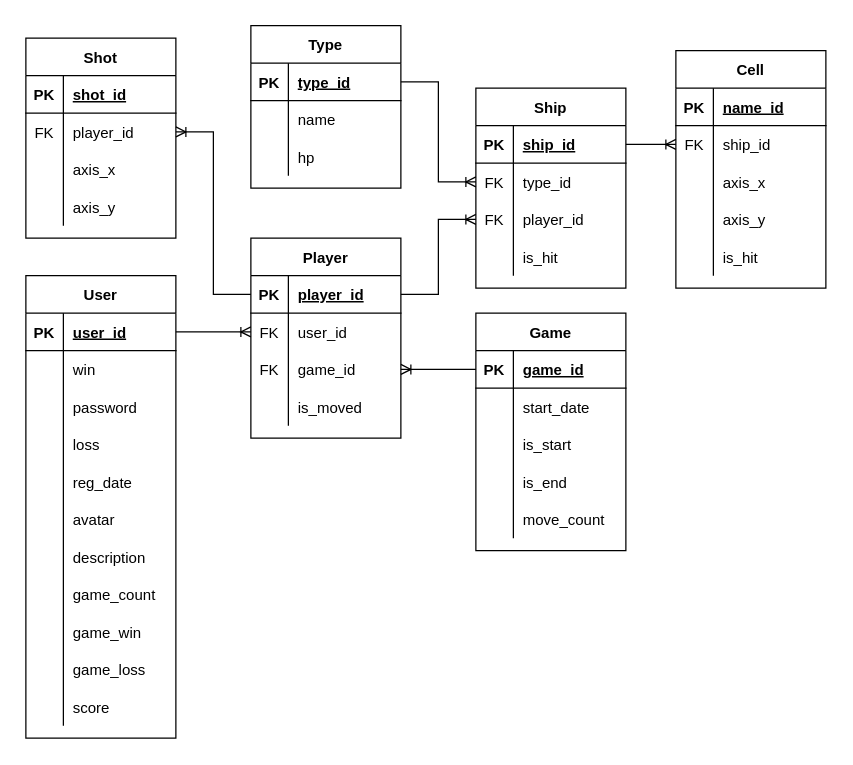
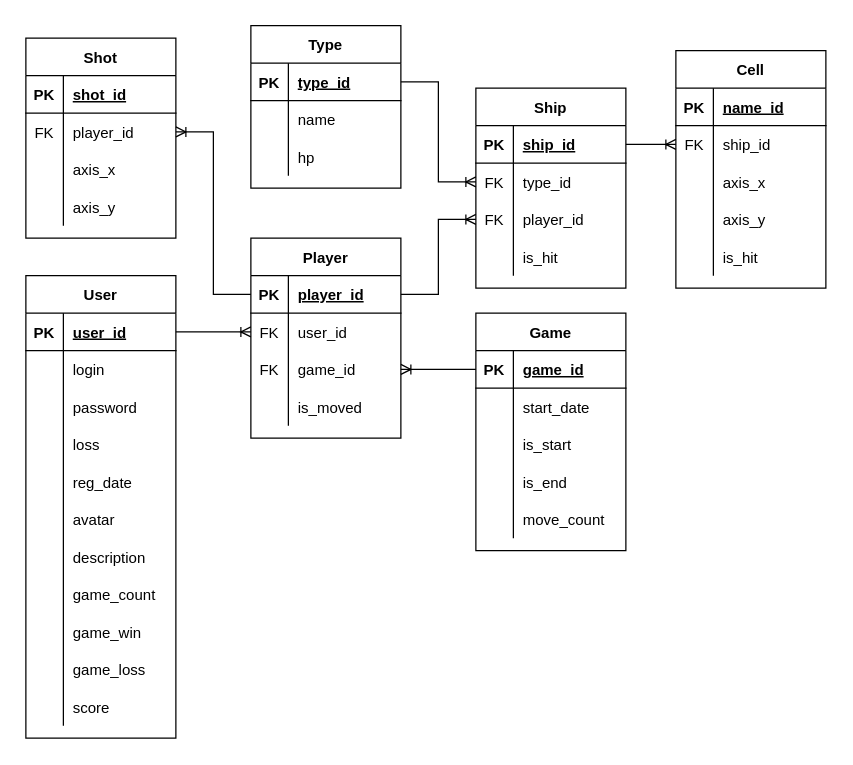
node "win": label "win" -> "login"
